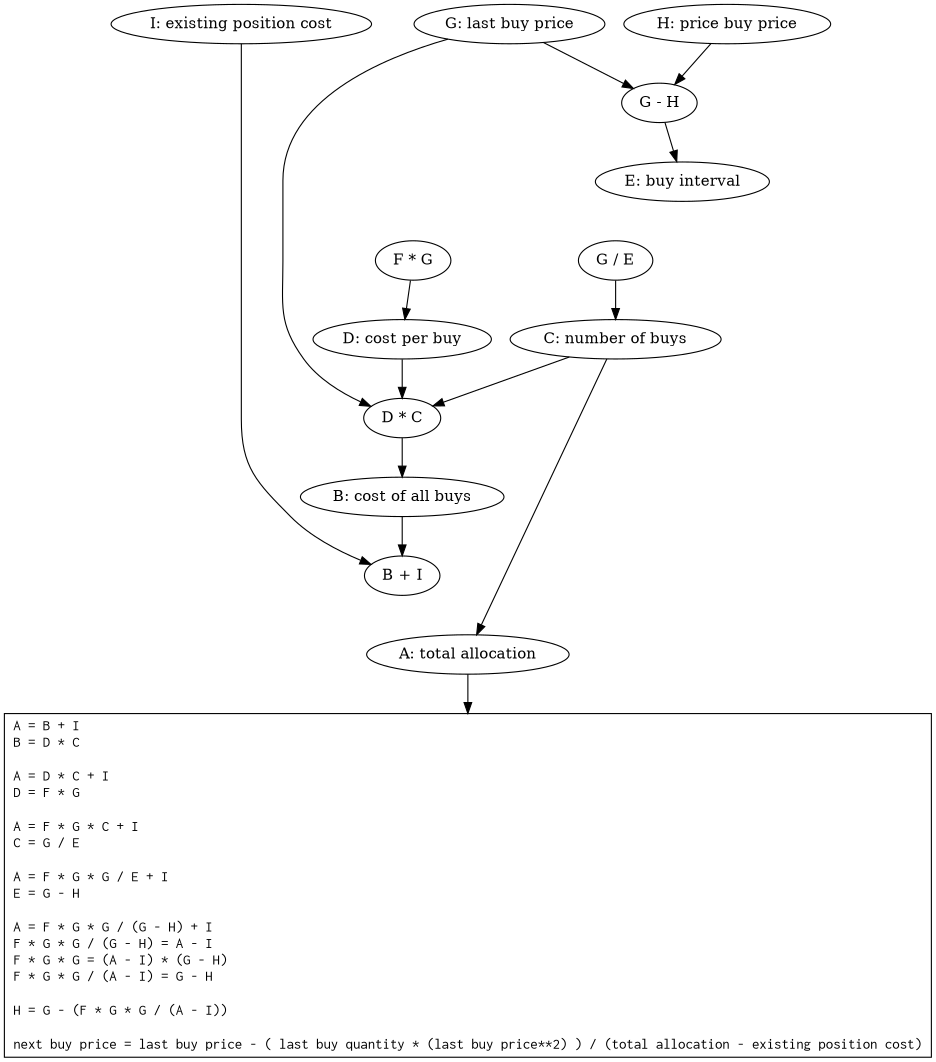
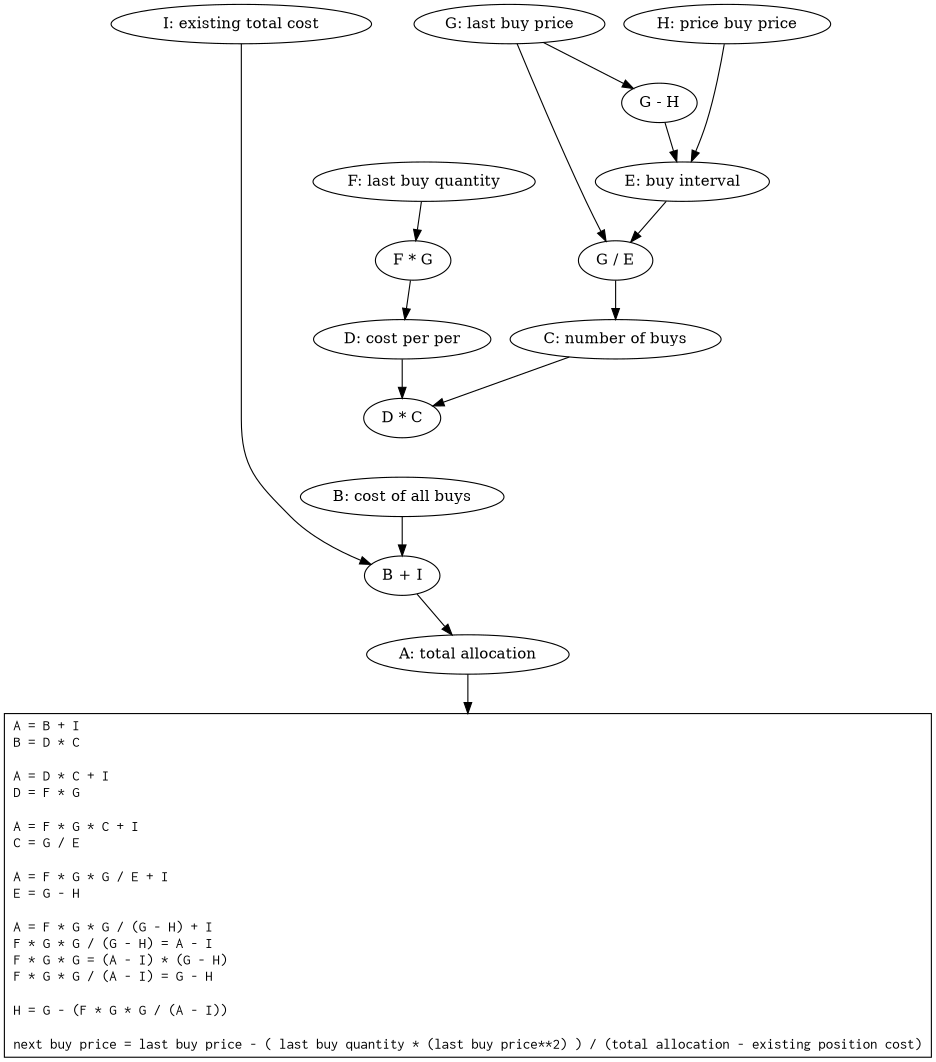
node "I: existing position cost": label "I: existing position cost" -> "I: existing total cost"
edge "H: price buy price" -> "G - H": now "H: price buy price" -> "E: buy interval"
node "F: last buy quantity": added
edge "G: last buy price" -> "D * C": now "G: last buy price" -> "G / E"
edge "E: buy interval" -> "G / E": added
node "D: cost per buy": label "D: cost per buy" -> "D: cost per per"
edge "D * C" -> "B: cost of all buys": removed
edge "C: number of buys" -> "A: total allocation": now "B + I" -> "A: total allocation"
